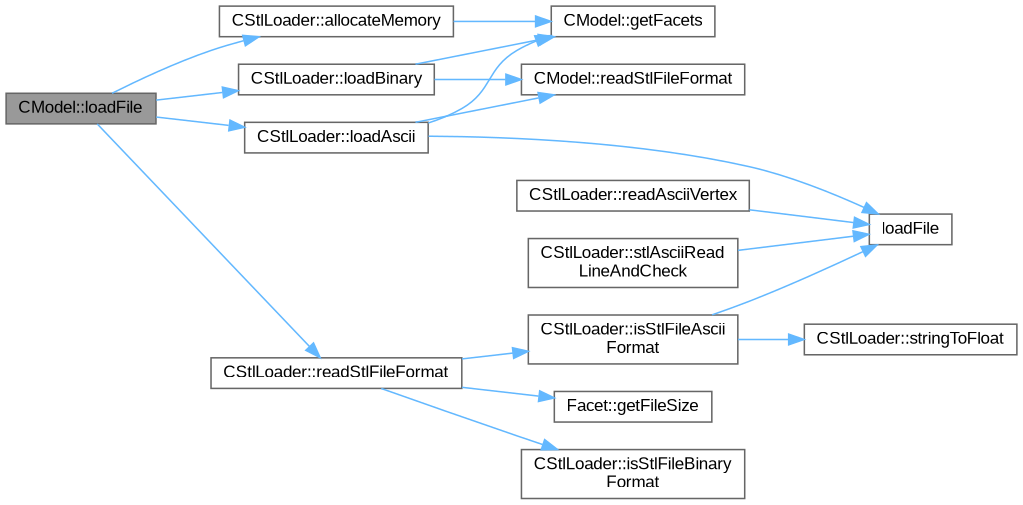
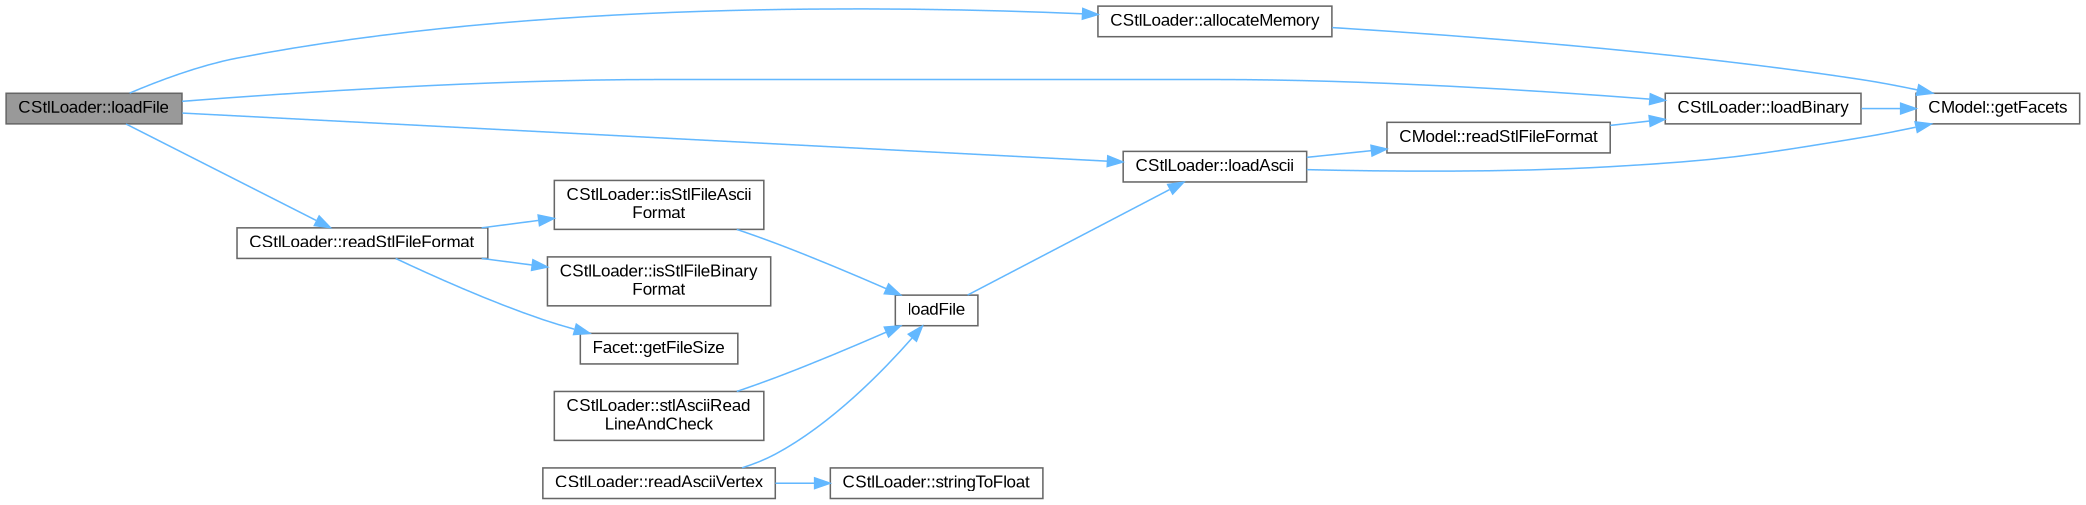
edge "CStlLoader::loadBinary" -> "CModel::readStlFileFormat": reversed
node "CModel::loadFile": label "CModel::loadFile" -> "CStlLoader::loadFile"
edge "CStlLoader::loadAscii" -> "loadFile": reversed
edge "CStlLoader::isStlFileAscii Format" -> "CStlLoader::stringToFloat": now "CStlLoader::readAsciiVertex" -> "CStlLoader::stringToFloat"
